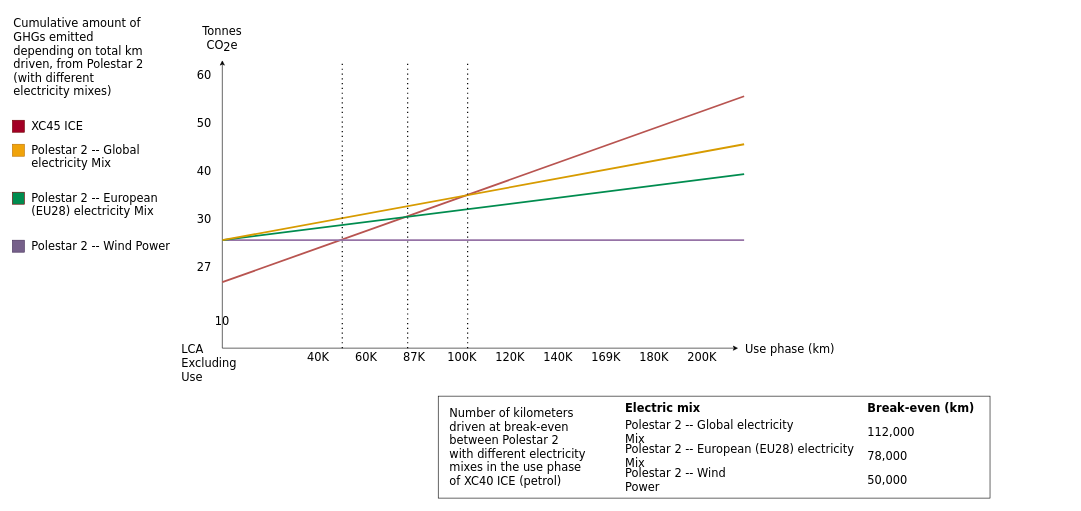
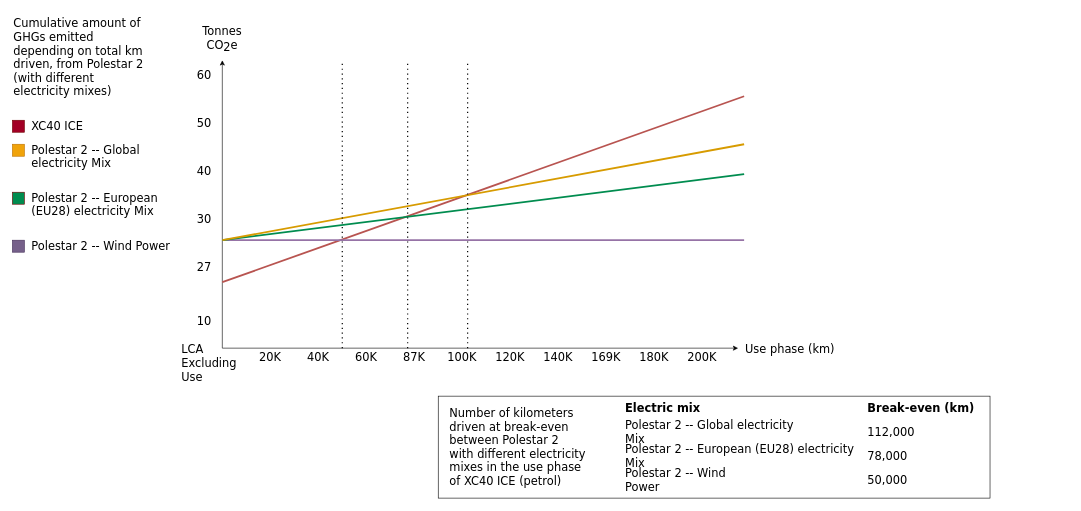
node "XC45 ICE": label "XC45 ICE" -> "XC40 ICE"
node "10": moved (222, 321) -> (204, 321)
node "20K": added
